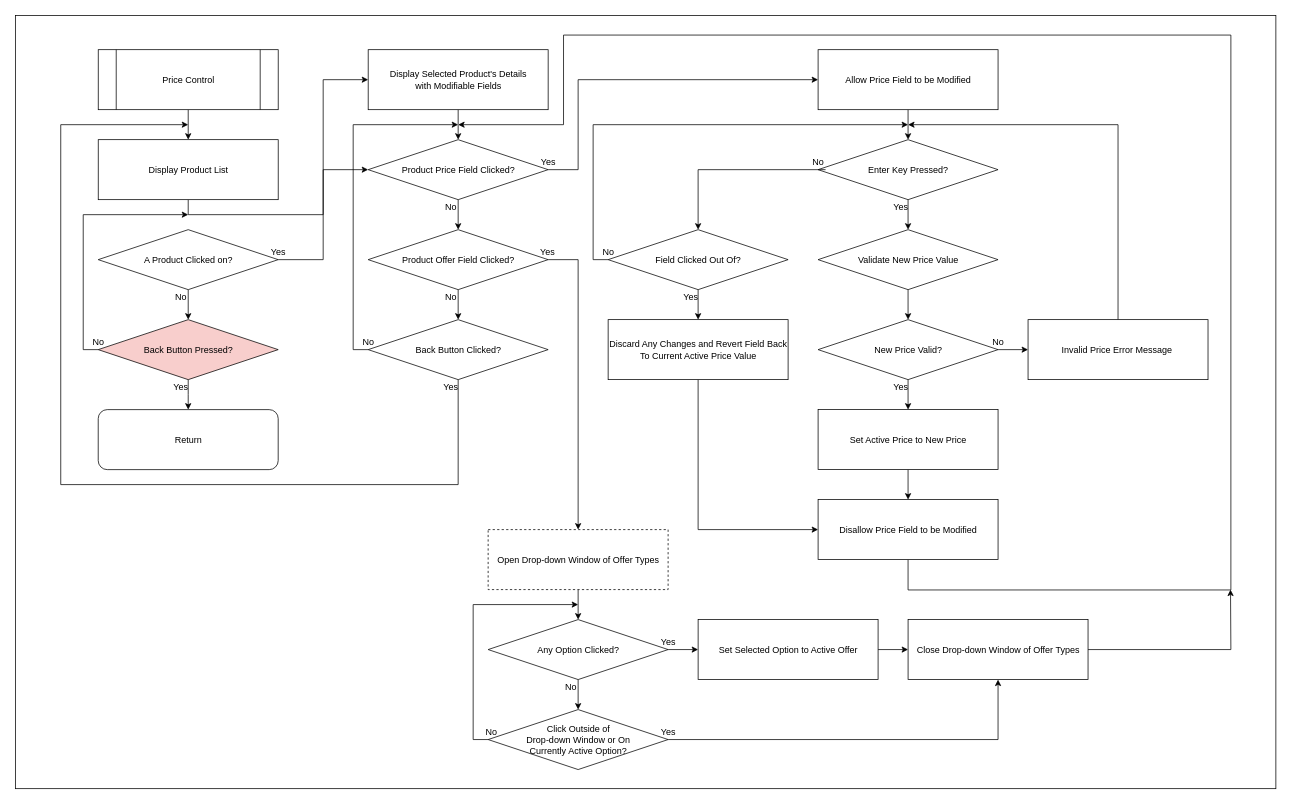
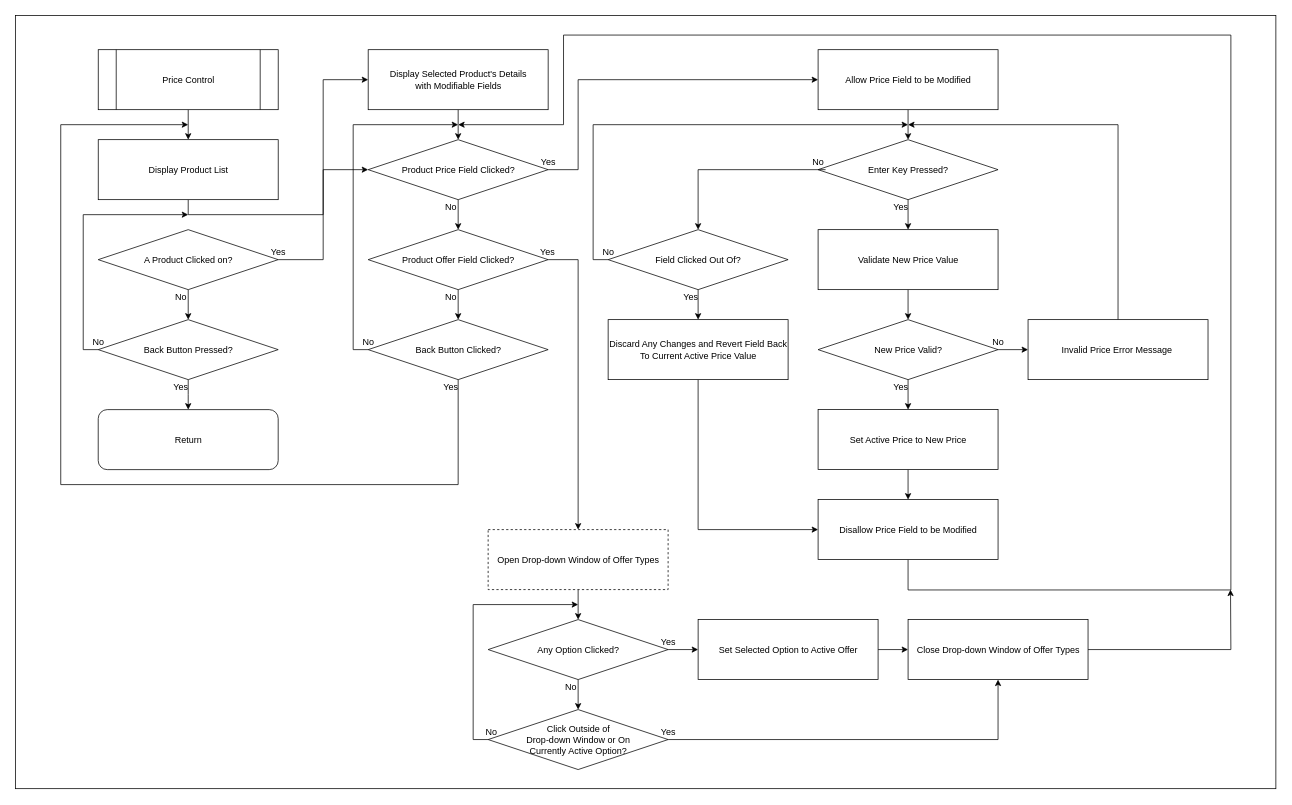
node "Validate New Price Value": shape diamond -> rectangle
node "Back Button Pressed?": fillcolor #f8cecc -> #ffffff
